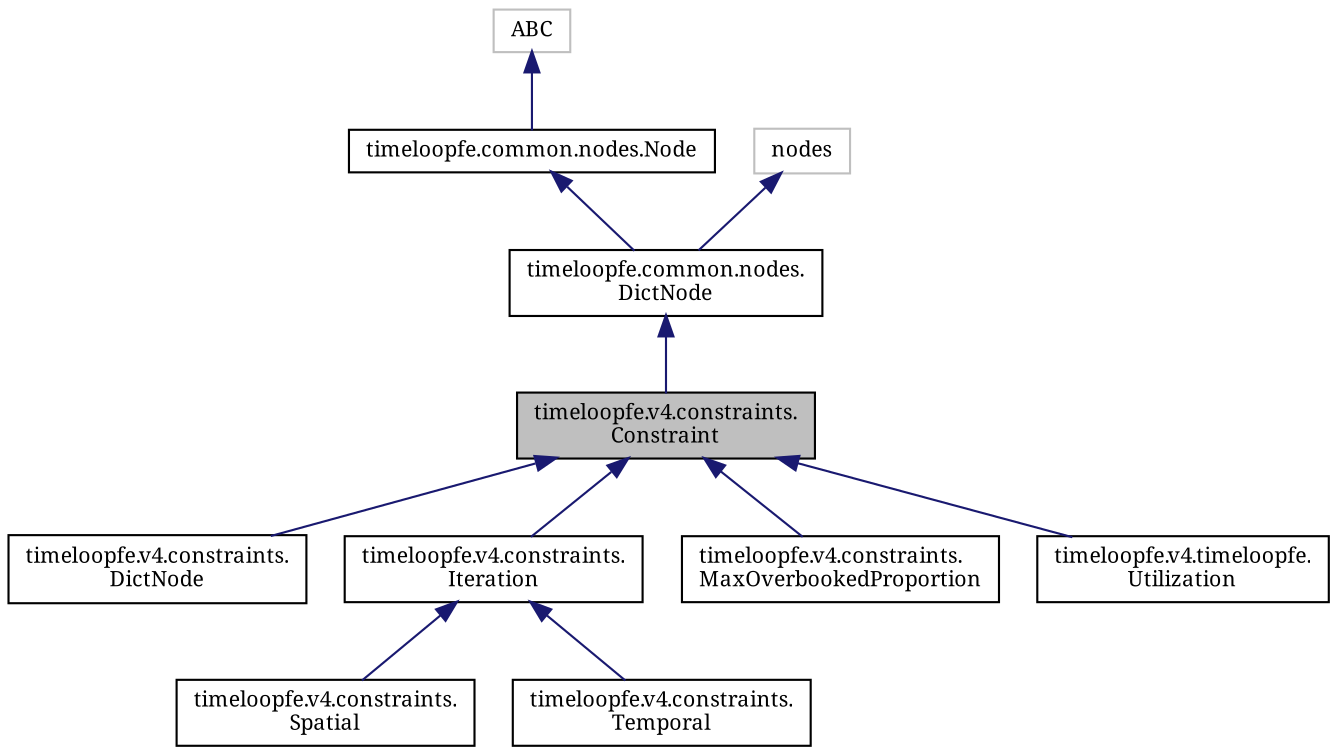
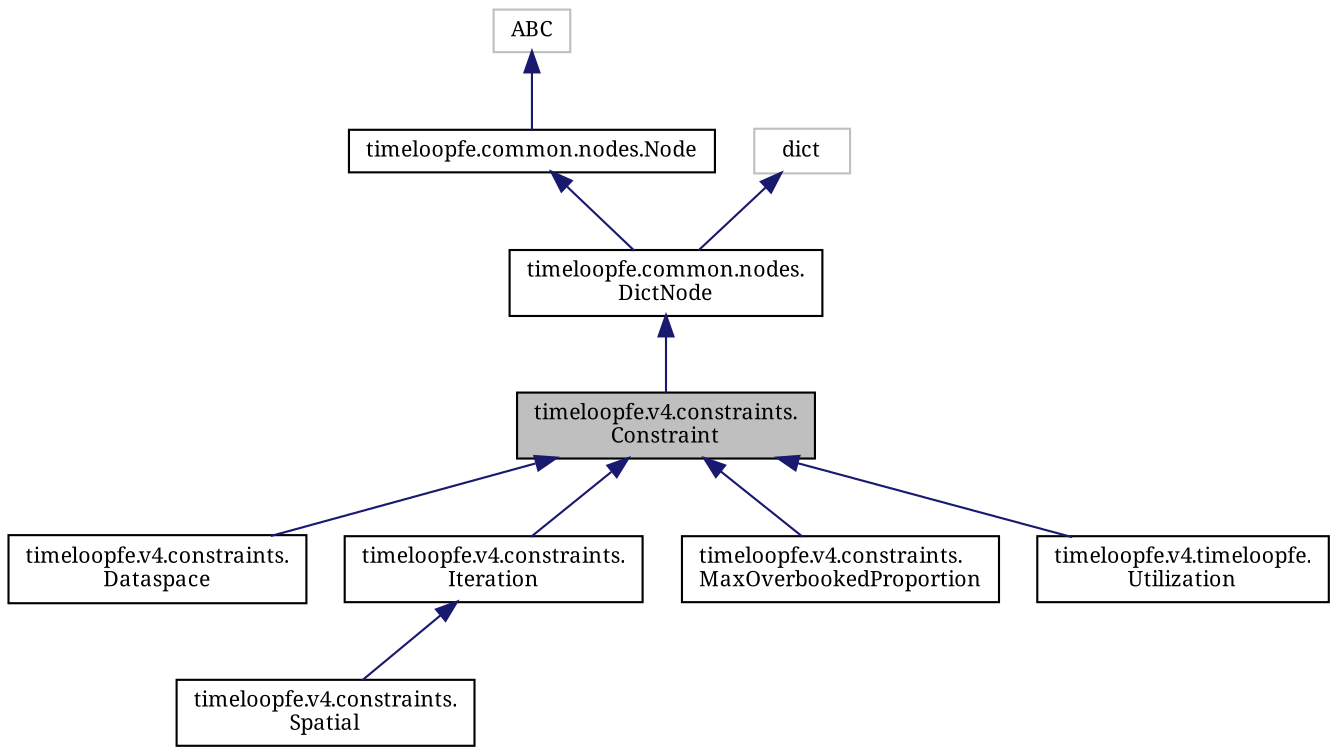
node "nodes": label "nodes" -> "dict"
node "timeloopfe.v4.constraints. DictNode": label "timeloopfe.v4.constraints. DictNode" -> "timeloopfe.v4.constraints. Dataspace"
node "timeloopfe.v4.constraints. Temporal": removed
